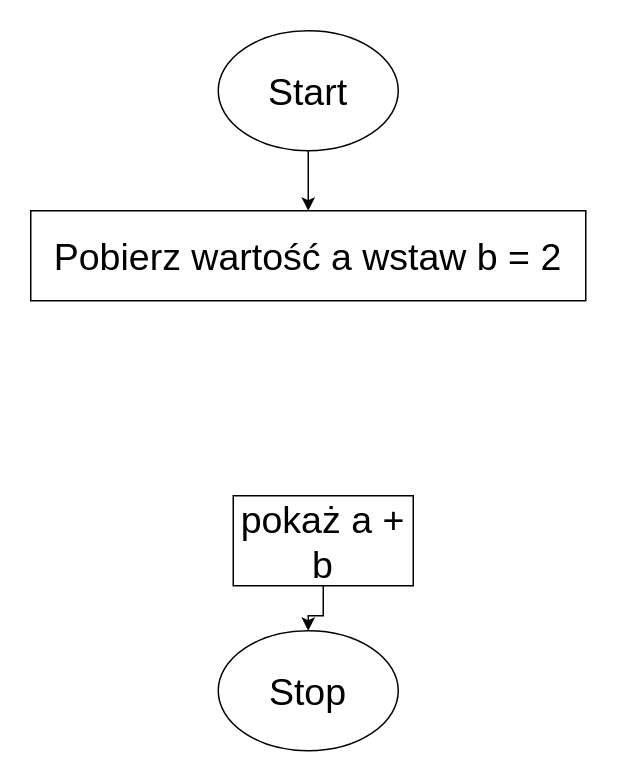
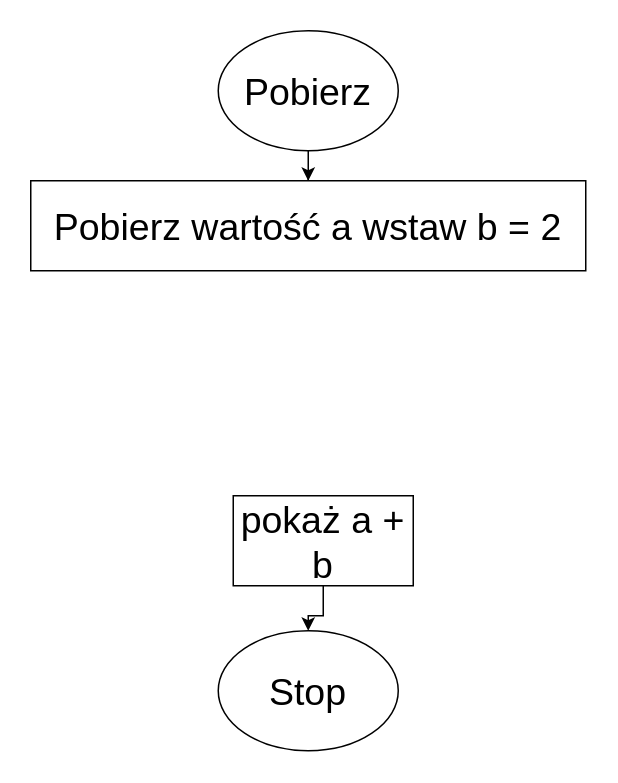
node "Start": label "Start" -> "Pobierz"
node "Pobierz wartość a wstaw b = 2": moved (308, 256) -> (308, 226)
